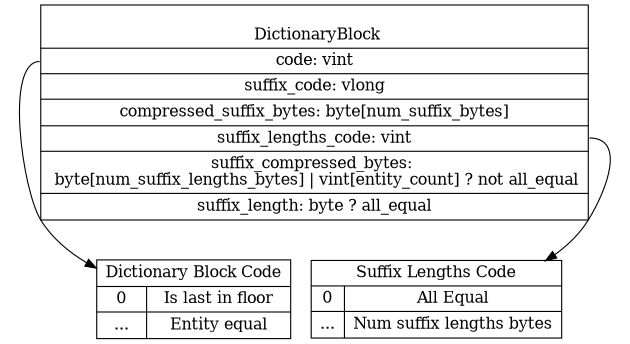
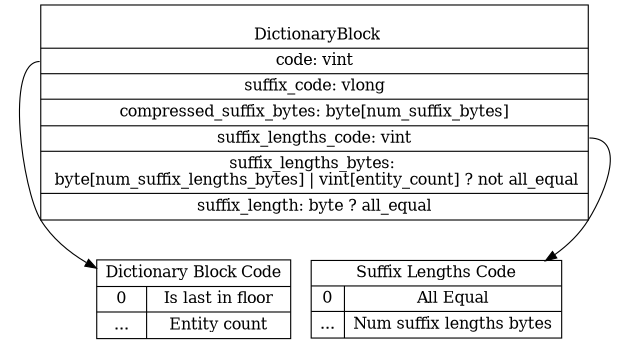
node "DictionaryBlock": text "suffix_compressed_bytes:" -> "suffix_lengths_bytes:"
node "Dictionary Block Code": text "Entity equal" -> "Entity count"
